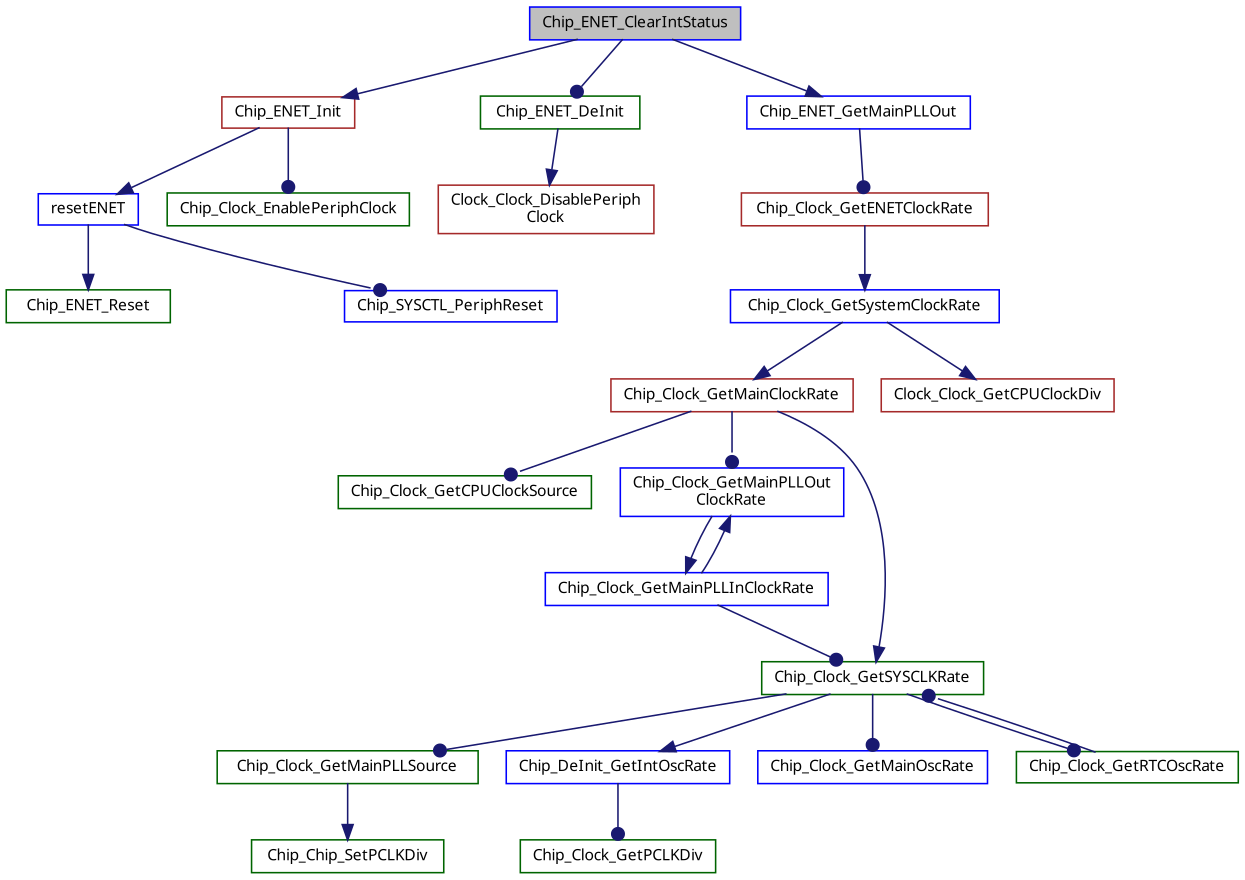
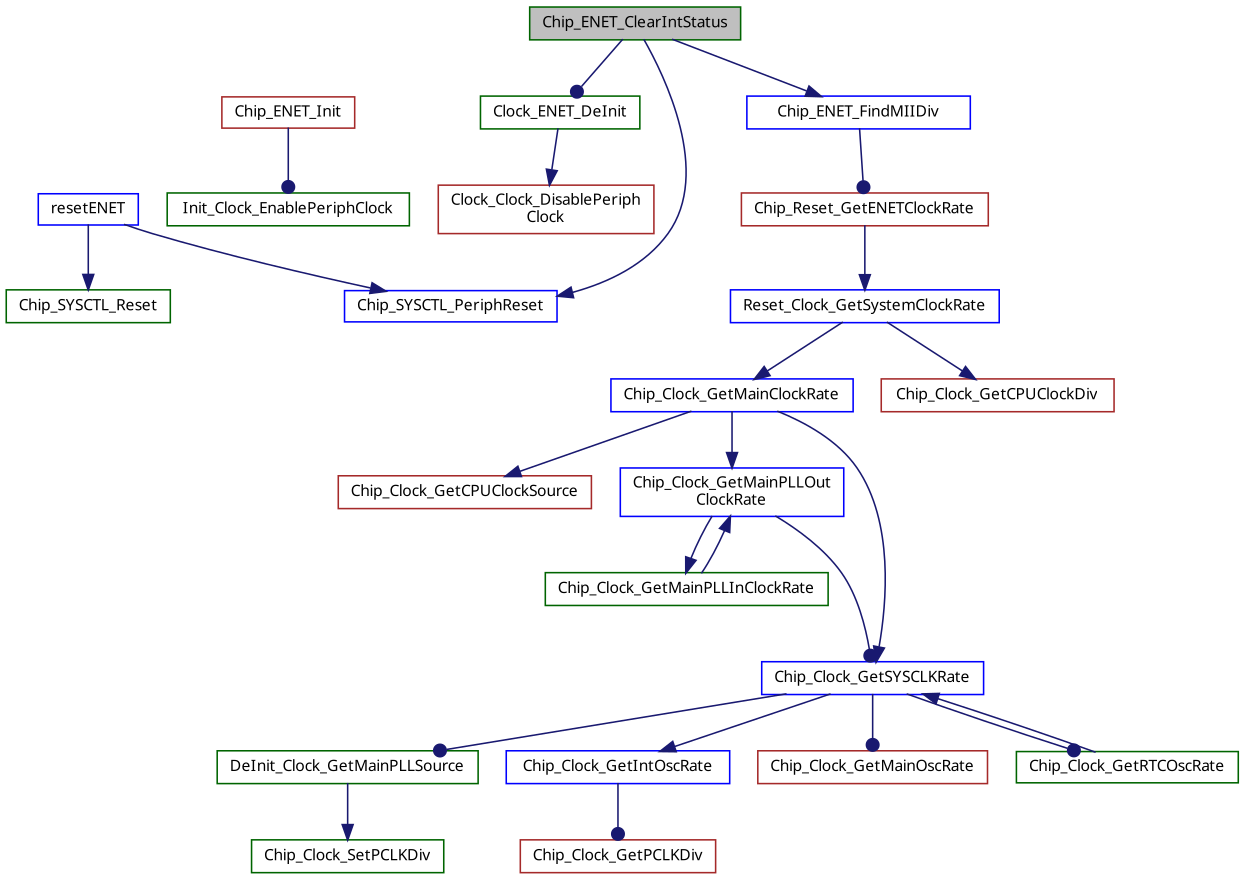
node "Chip_ENET_ClearIntStatus": color blue -> darkgreen
edge "Chip_ENET_ClearIntStatus" -> "Chip_ENET_Init": now "Chip_ENET_ClearIntStatus" -> "Chip_SYSCTL_PeriphReset"
node "Chip_ENET_DeInit": label "Chip_ENET_DeInit" -> "Clock_ENET_DeInit"
node "Chip_ENET_GetMainPLLOut": label "Chip_ENET_GetMainPLLOut" -> "Chip_ENET_FindMIIDiv"
edge "Chip_ENET_Init" -> "resetENET": removed
node "Chip_Clock_EnablePeriphClock": label "Chip_Clock_EnablePeriphClock" -> "Init_Clock_EnablePeriphClock"
node "Chip_Clock_GetENETClockRate": label "Chip_Clock_GetENETClockRate" -> "Chip_Reset_GetENETClockRate"
edge "resetENET" -> "Chip_SYSCTL_PeriphReset": arrowhead dot -> normal
node "Chip_ENET_Reset": label "Chip_ENET_Reset" -> "Chip_SYSCTL_Reset"
node "Chip_Clock_GetSystemClockRate": label "Chip_Clock_GetSystemClockRate" -> "Reset_Clock_GetSystemClockRate"
node "Chip_Clock_GetMainClockRate": color brown -> blue
node "Clock_Clock_GetCPUClockDiv": label "Clock_Clock_GetCPUClockDiv" -> "Chip_Clock_GetCPUClockDiv"
edge "Chip_Clock_GetMainClockRate" -> "Chip_Clock_GetMainPLLOut ClockRate": arrowhead dot -> normal
edge "Chip_Clock_GetMainClockRate" -> "Chip_Clock_GetCPUClockSource": arrowhead dot -> normal
node "Chip_Clock_GetCPUClockSource": color darkgreen -> brown
node "Chip_Clock_GetMainPLLInClockRate": color blue -> darkgreen
edge "Chip_Clock_GetMainPLLInClockRate" -> "Chip_Clock_GetSYSCLKRate": now "Chip_Clock_GetMainPLLOut ClockRate" -> "Chip_Clock_GetSYSCLKRate"
node "Chip_Clock_GetSYSCLKRate": color darkgreen -> blue
edge "Chip_Clock_GetRTCOscRate" -> "Chip_Clock_GetSYSCLKRate": arrowhead dot -> normal
node "Chip_Clock_GetMainPLLSource": label "Chip_Clock_GetMainPLLSource" -> "DeInit_Clock_GetMainPLLSource"
node "Chip_DeInit_GetIntOscRate": label "Chip_DeInit_GetIntOscRate" -> "Chip_Clock_GetIntOscRate"
node "Chip_Clock_GetMainOscRate": color blue -> brown
node "Chip_Chip_SetPCLKDiv": label "Chip_Chip_SetPCLKDiv" -> "Chip_Clock_SetPCLKDiv"
node "Chip_Clock_GetPCLKDiv": color darkgreen -> brown
